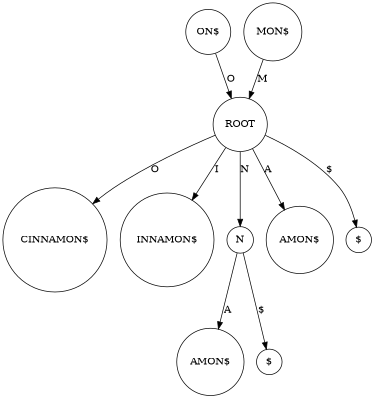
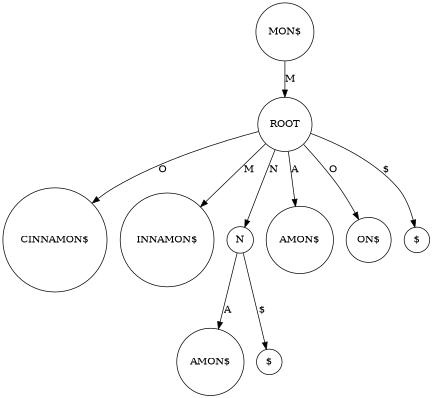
edge "ON$" -> "ROOT": reversed
edge "ROOT" -> "INNAMON$": label "I" -> "M"
